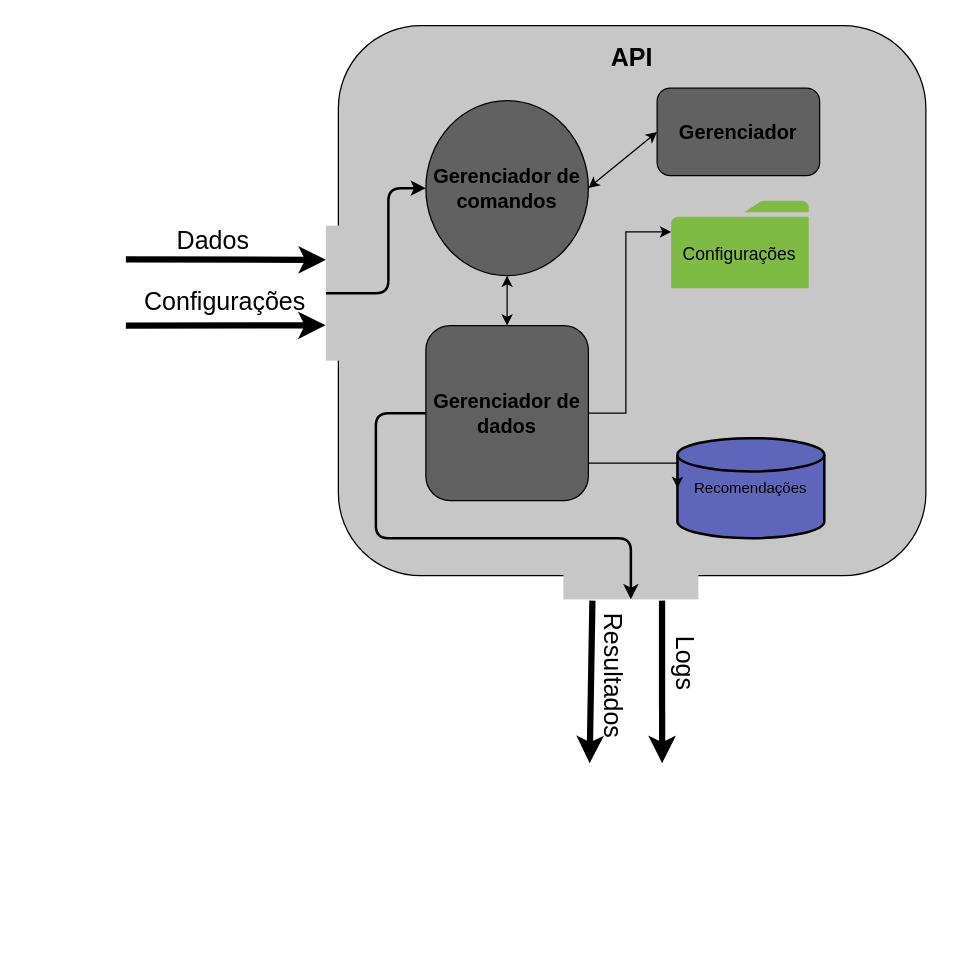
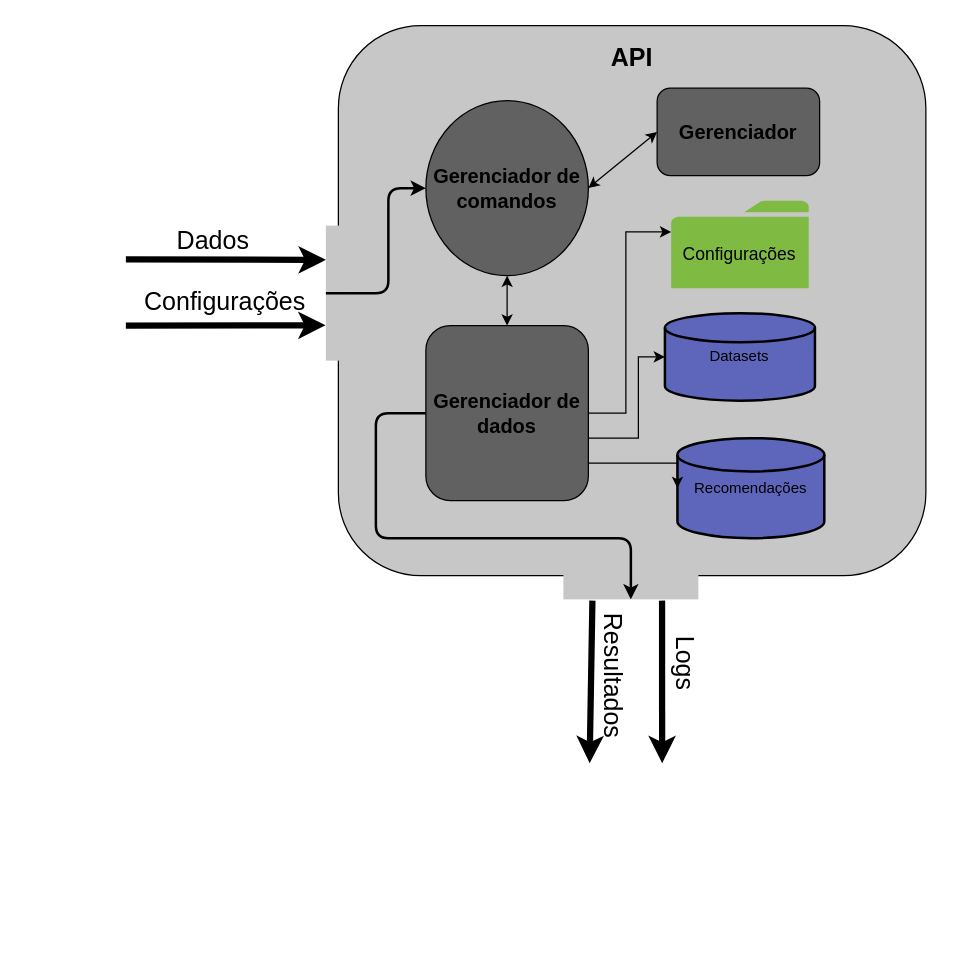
node "Datasets": added
edge "Gerenciador de dados" -> "Datasets": added
